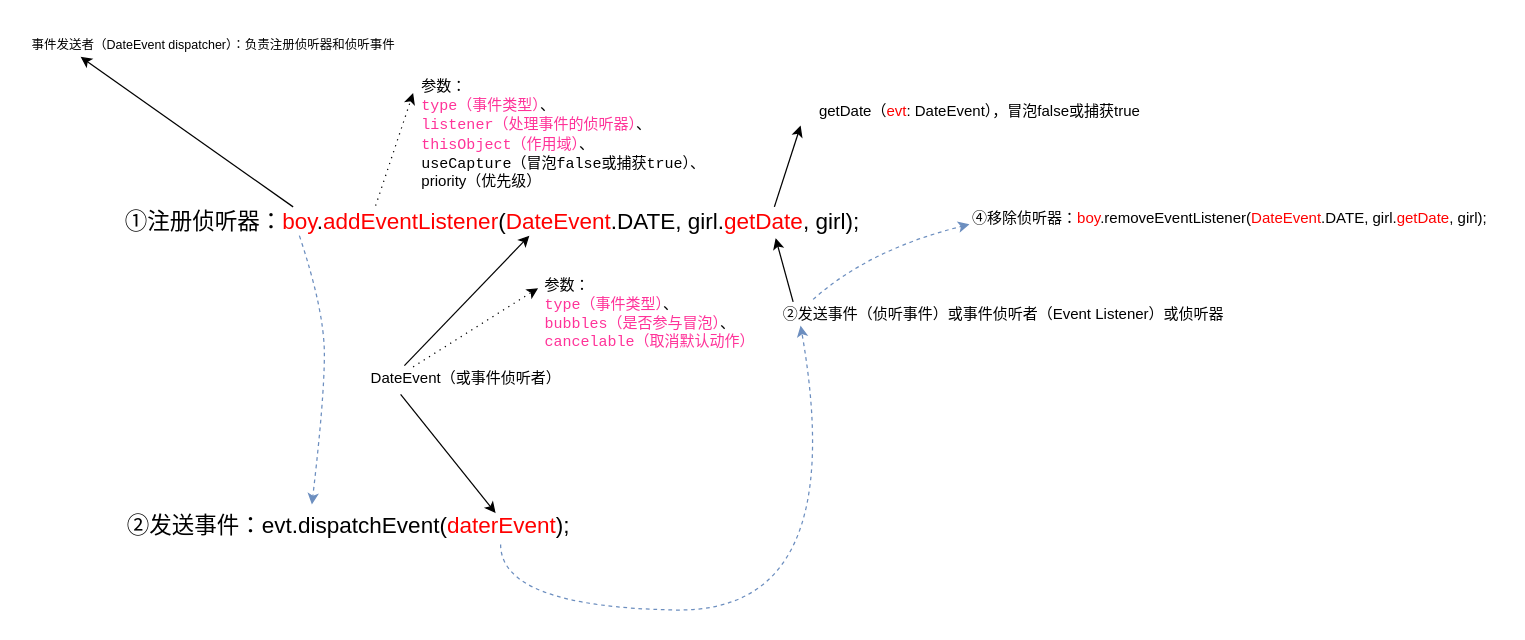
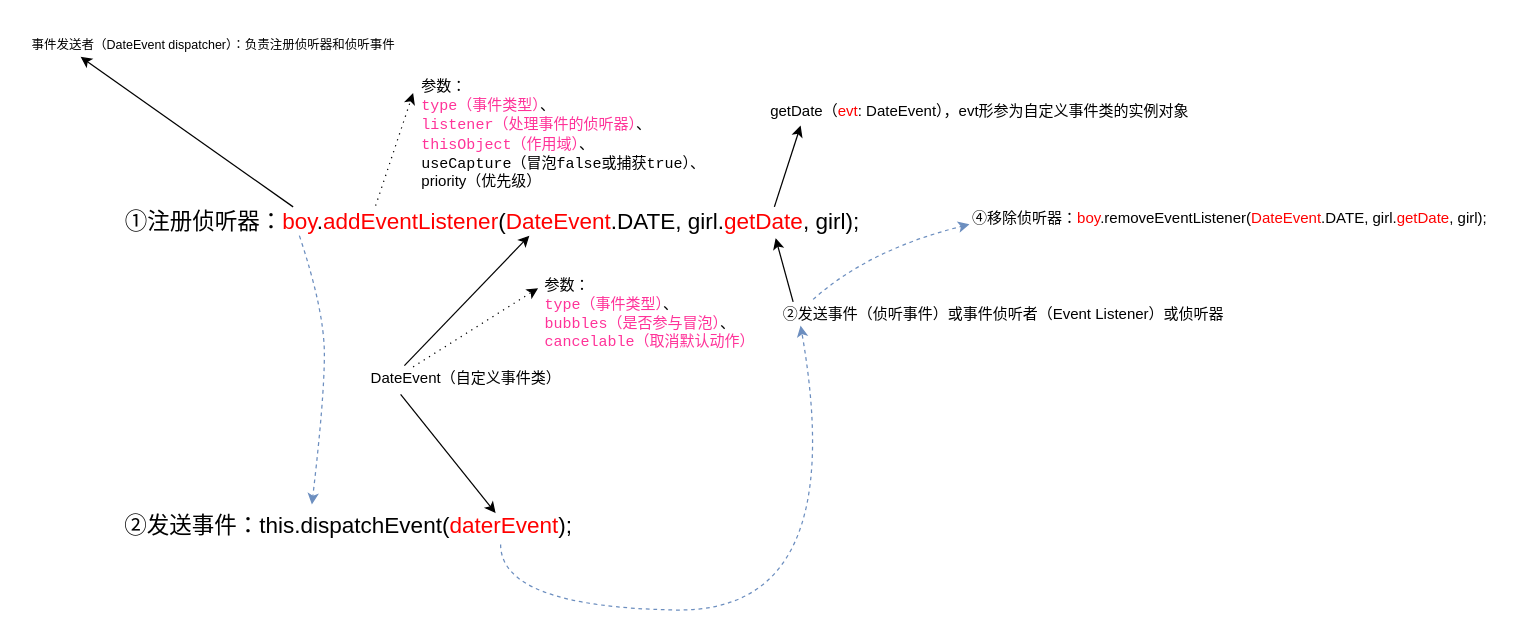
node "getDate（evt: DateEvent），冒泡false或捕获true": label "getDate（evt: DateEvent），冒泡false或捕获true" -> "getDate（evt: DateEvent），evt形参为自定义事件类的实例对象"
node "DateEvent（或事件侦听者）": label "DateEvent（或事件侦听者）" -> "DateEvent（自定义事件类）"
node "②发送事件：evt.dispatchEvent(daterEvent);": label "②发送事件：evt.dispatchEvent(daterEvent);" -> "②发送事件：this.dispatchEvent(daterEvent);"
